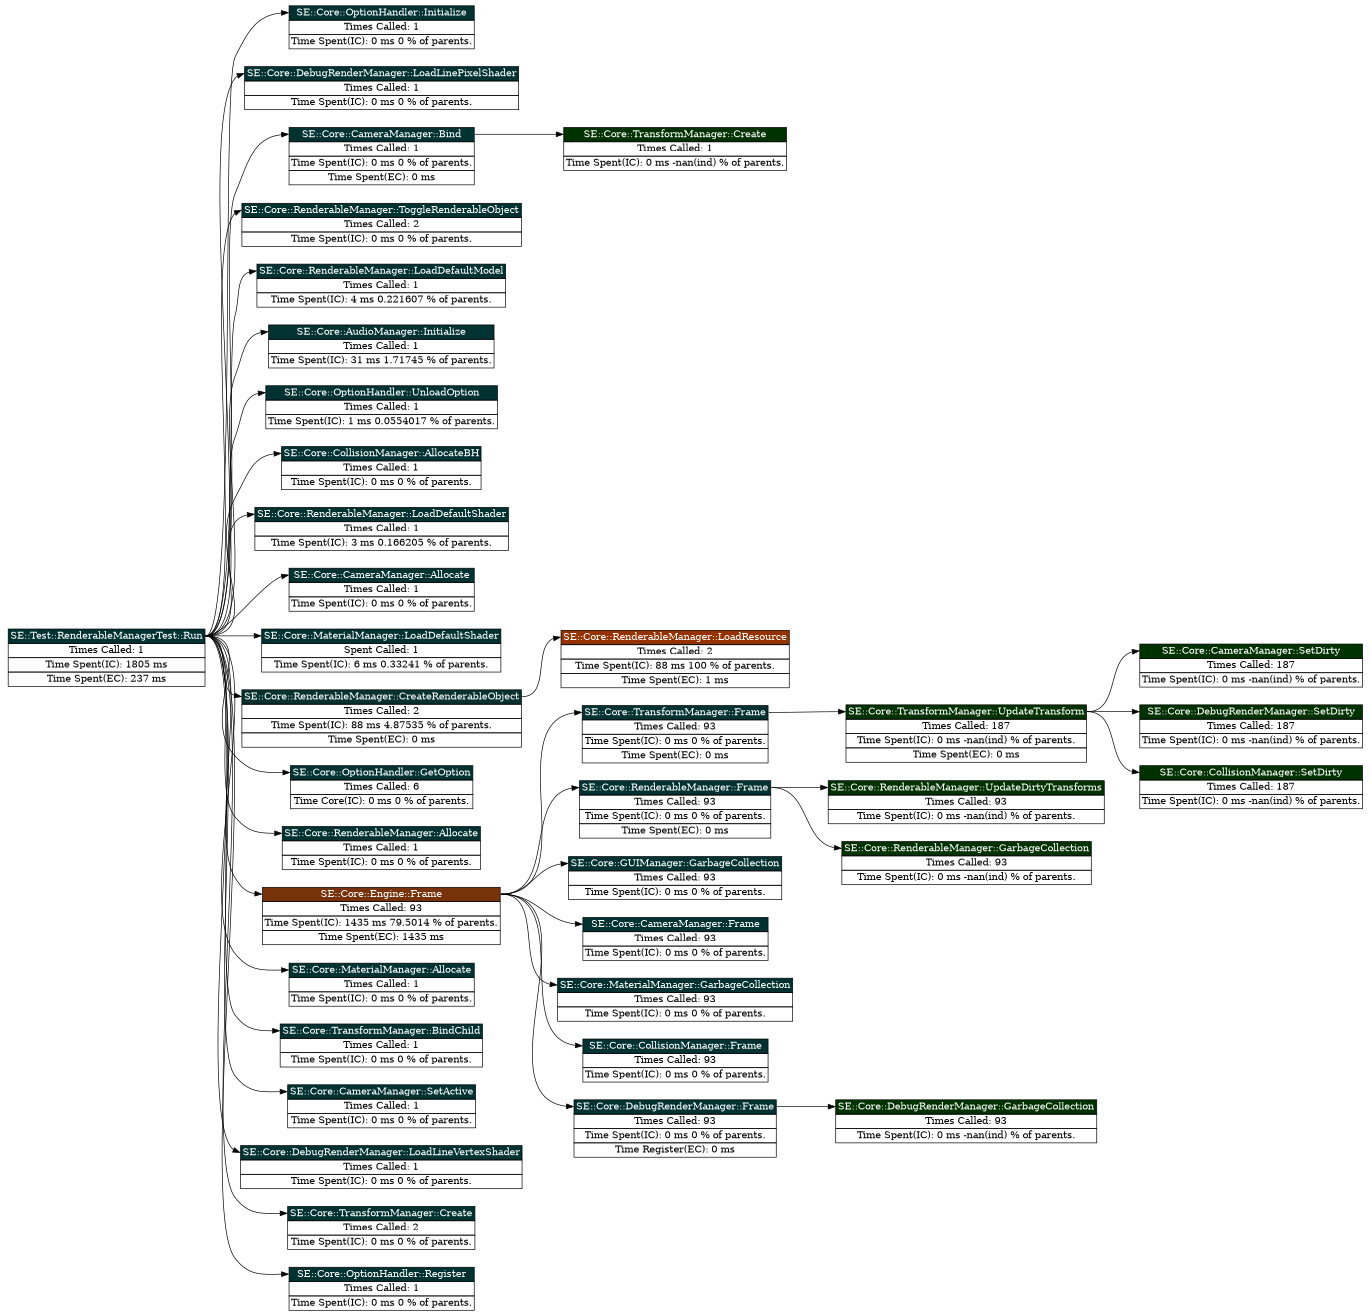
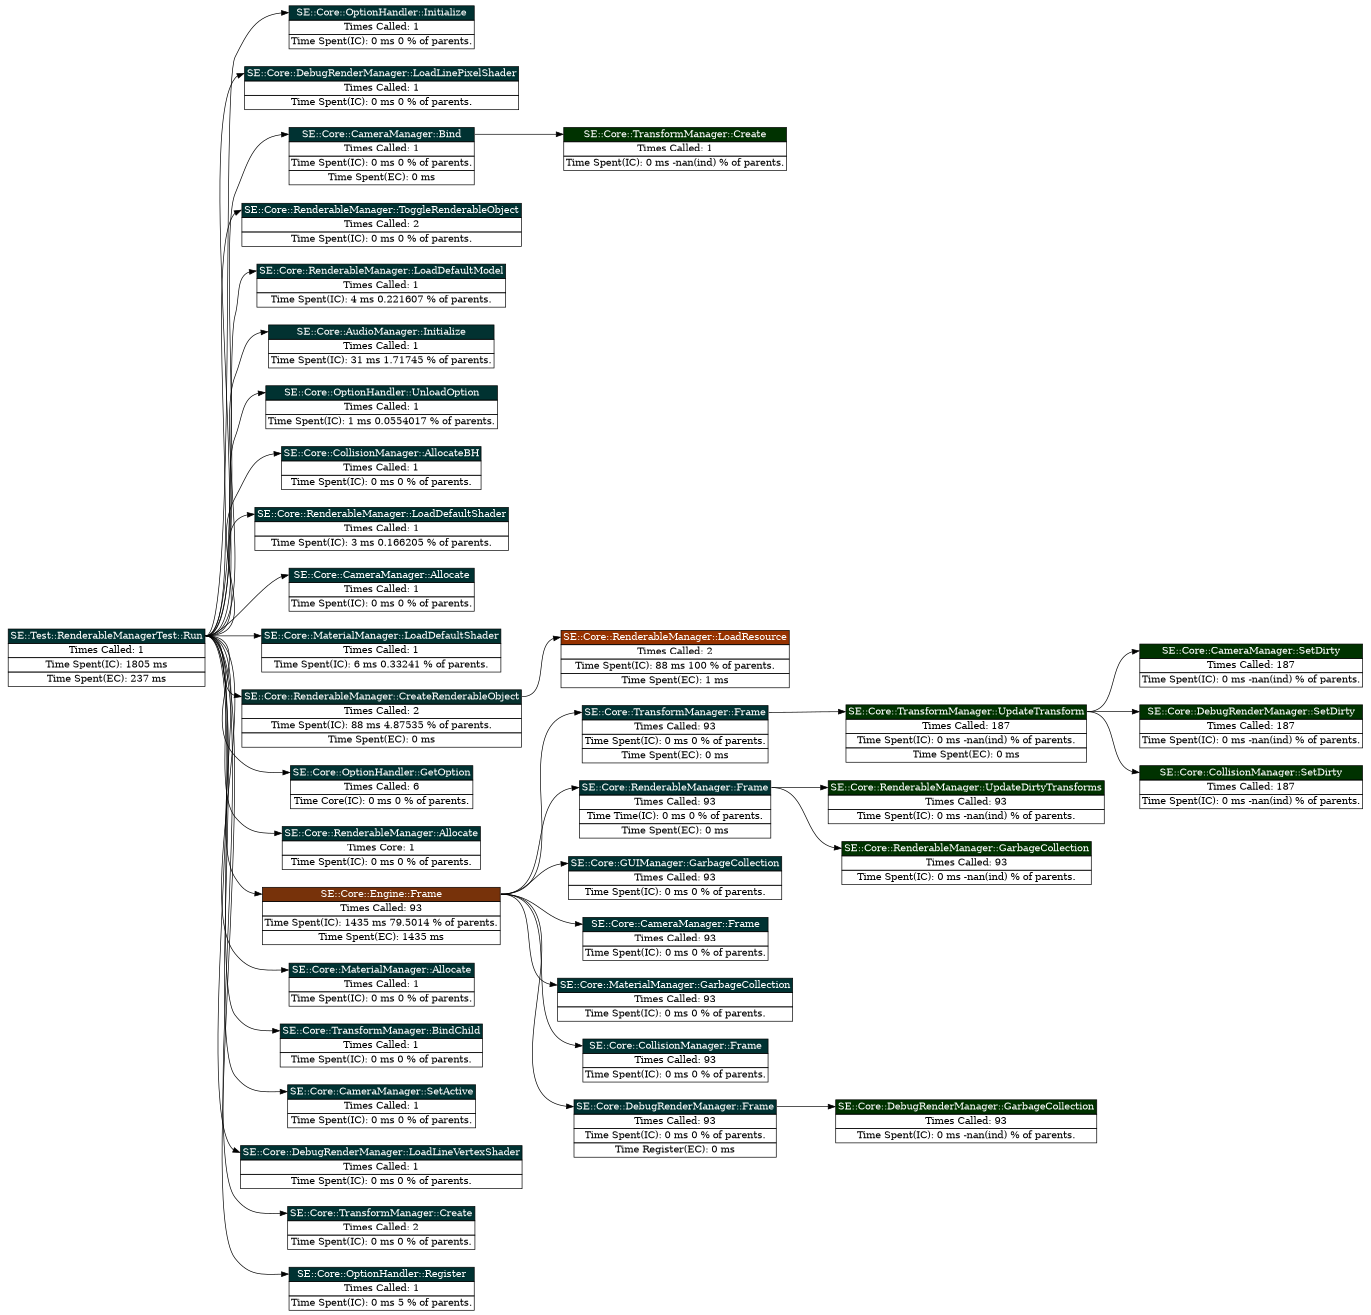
node "SE::Core::MaterialManager::LoadDefaultShader": text "Spent Called: 1" -> "Times Called: 1"
node "SE::Core::RenderableManager::Frame": text "Time Spent(IC): 0 ms 0 % of parents." -> "Time Time(IC): 0 ms 0 % of parents."
node "SE::Core::RenderableManager::Allocate": text "Times Called: 1" -> "Times Core: 1"
node "SE::Core::OptionHandler::Register": text "Time Spent(IC): 0 ms 0 % of parents." -> "Time Spent(IC): 0 ms 5 % of parents."
